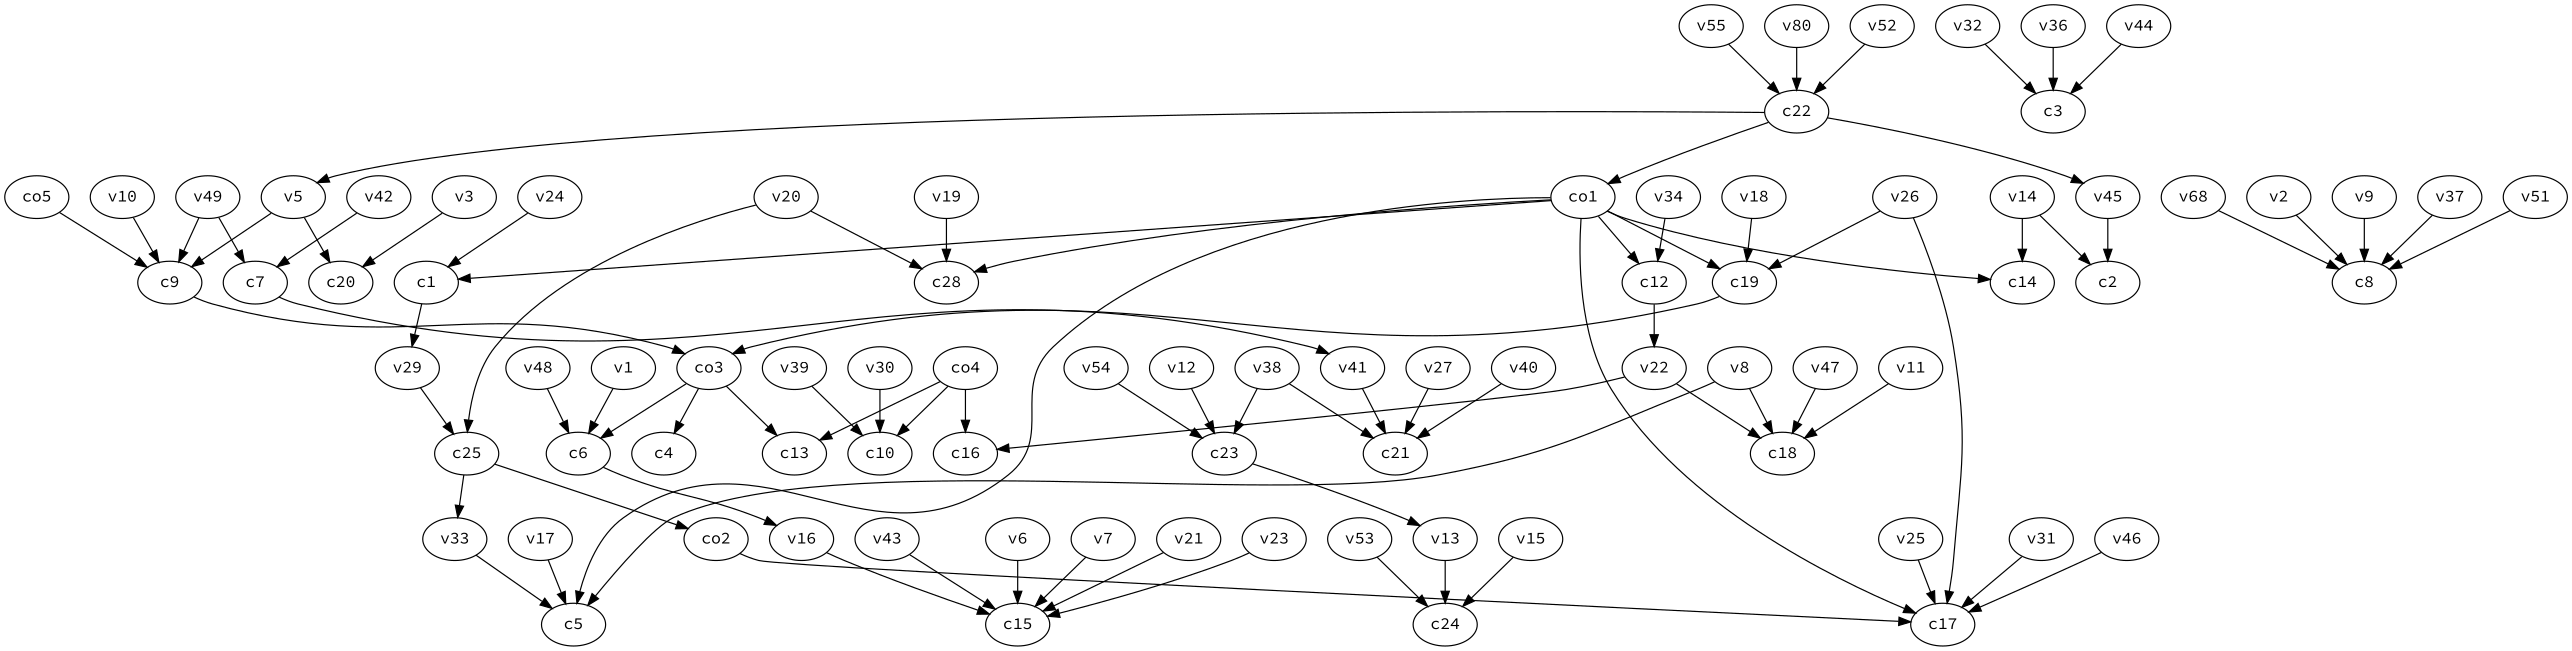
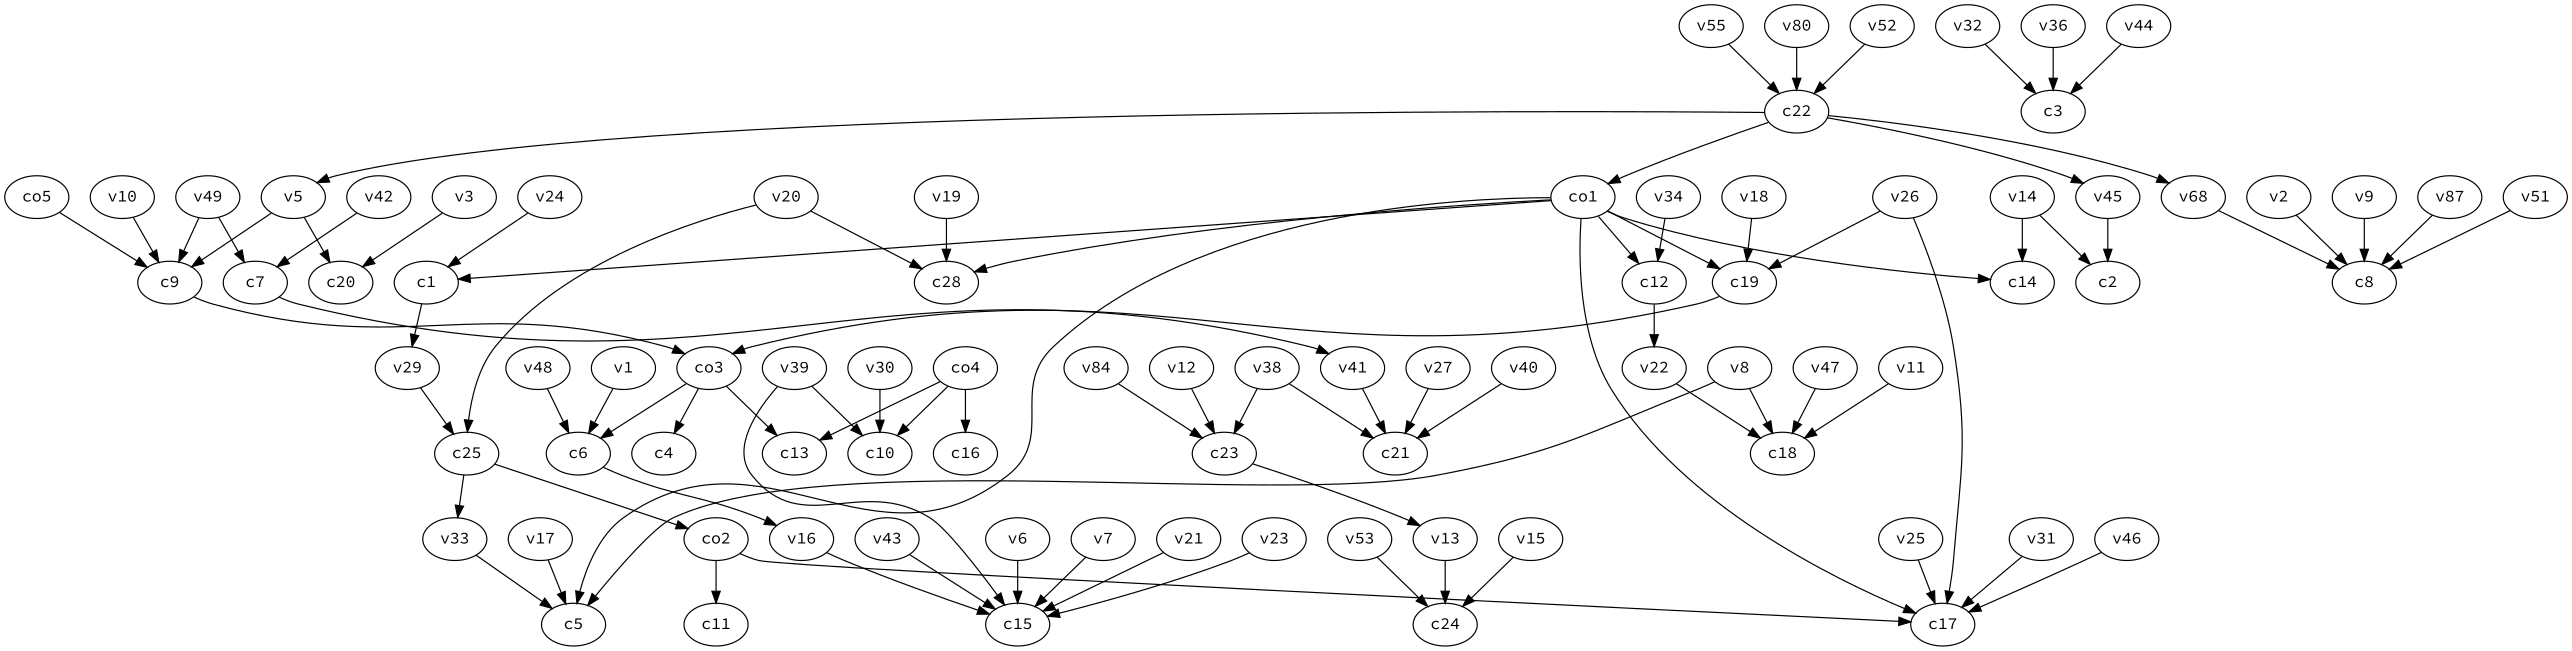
edge "c22" -> "v68": added
node "v37": label "v37" -> "v87"
node "v54": label "v54" -> "v84"
edge "v22" -> "c16": removed
edge "v39" -> "c15": added
node "c11": added
